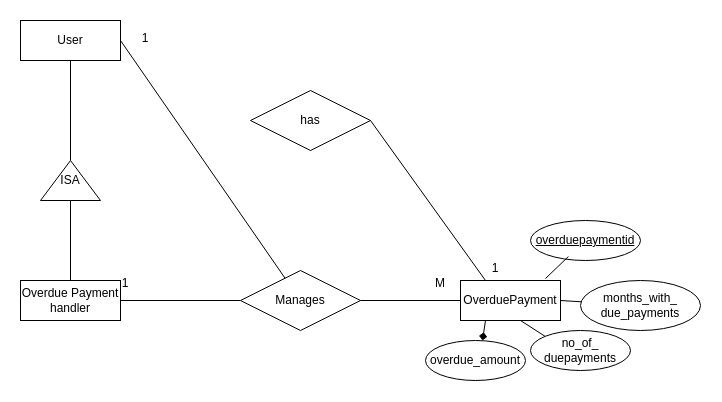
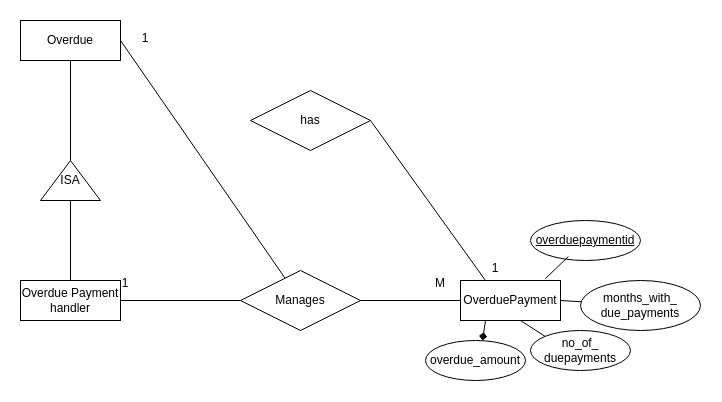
node "User": label "User" -> "Overdue"
